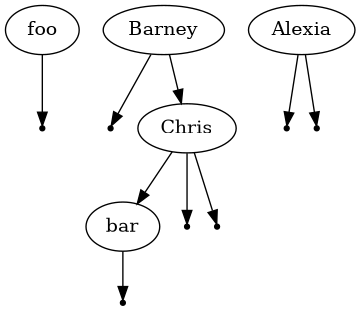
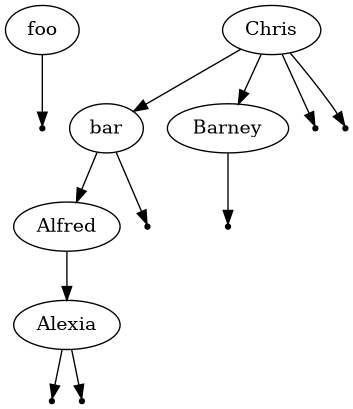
edge "Barney" -> "Chris": reversed
node "Alfred": added
